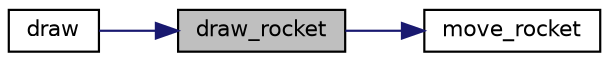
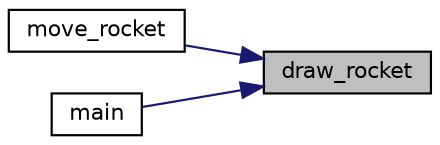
node "draw": label "draw" -> "main"
edge "draw_rocket" -> "move_rocket": reversed
